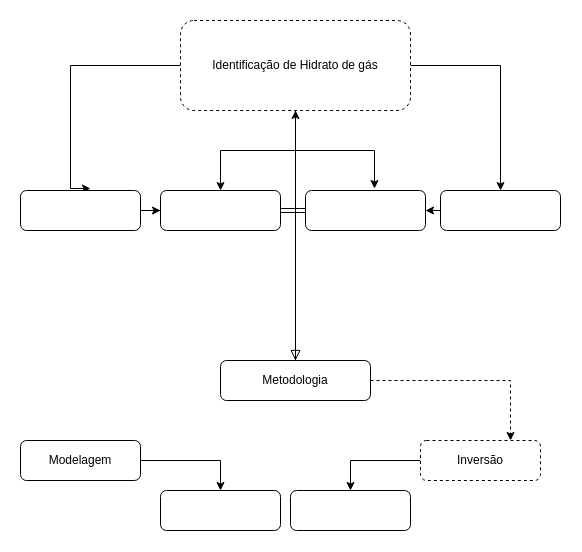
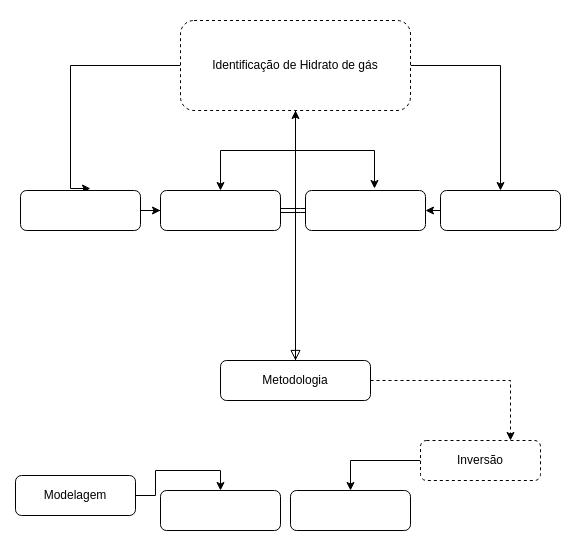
node "Modelagem": moved (81, 461) -> (76, 496)
